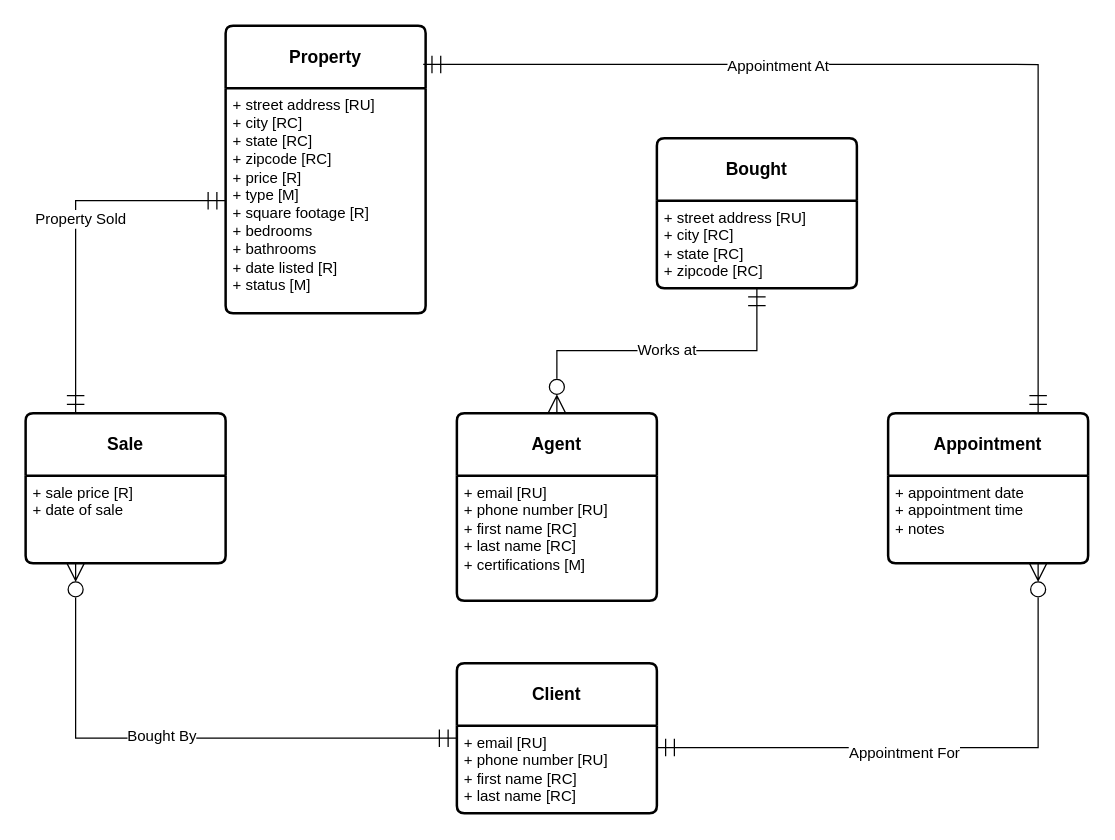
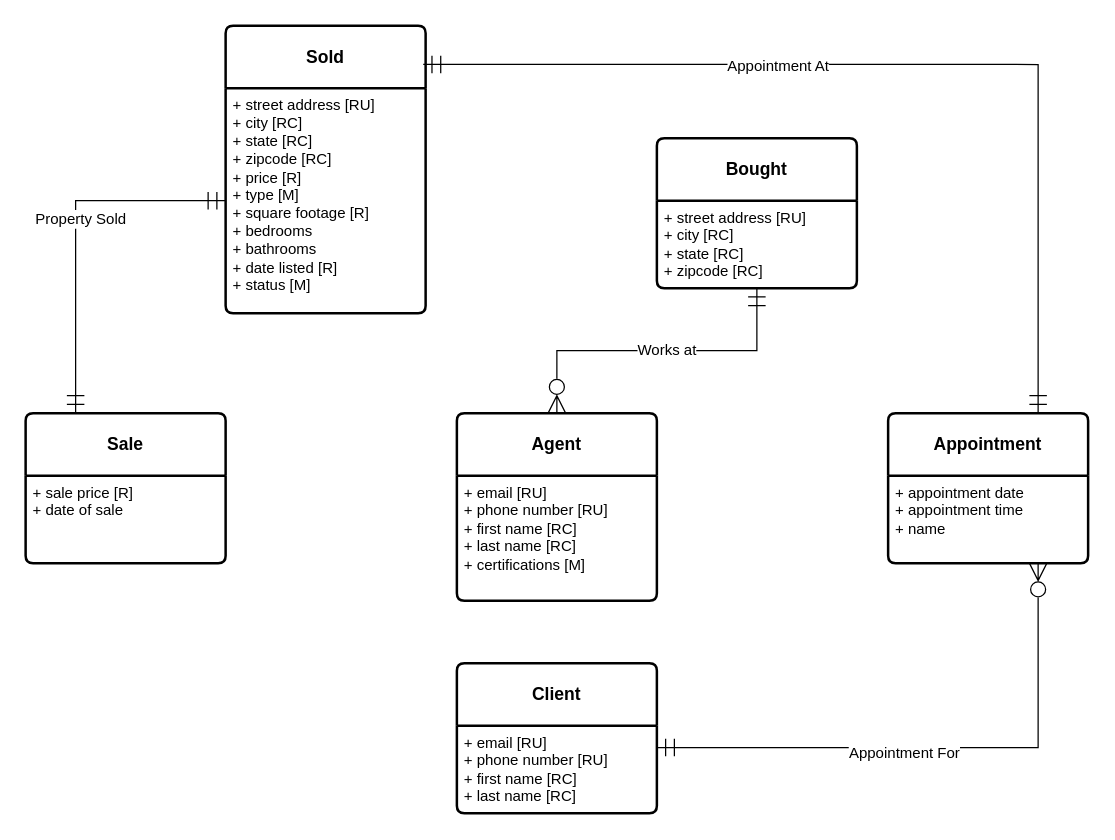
node "Property": label "Property" -> "Sold"
node "+ appointment date + appointment time + notes": label "+ appointment date + appointment time + notes" -> "+ appointment date + appointment time + name"
edge "+ sale price [R] + date of sale" -- "Client": removed, label "Bought By"
